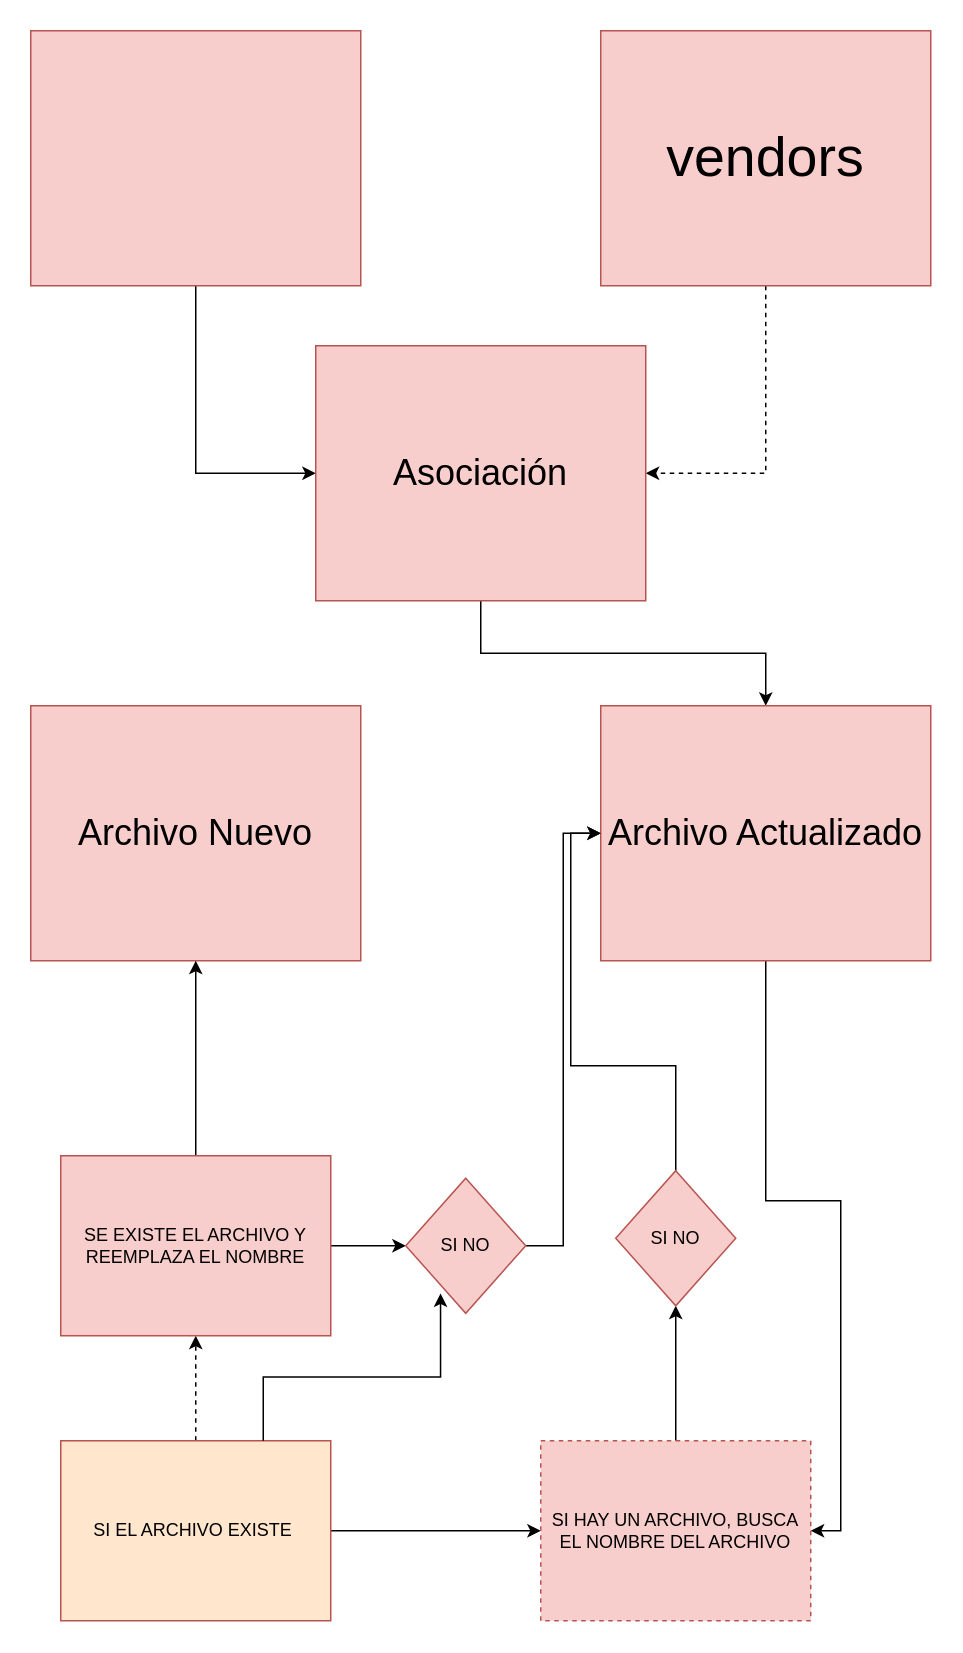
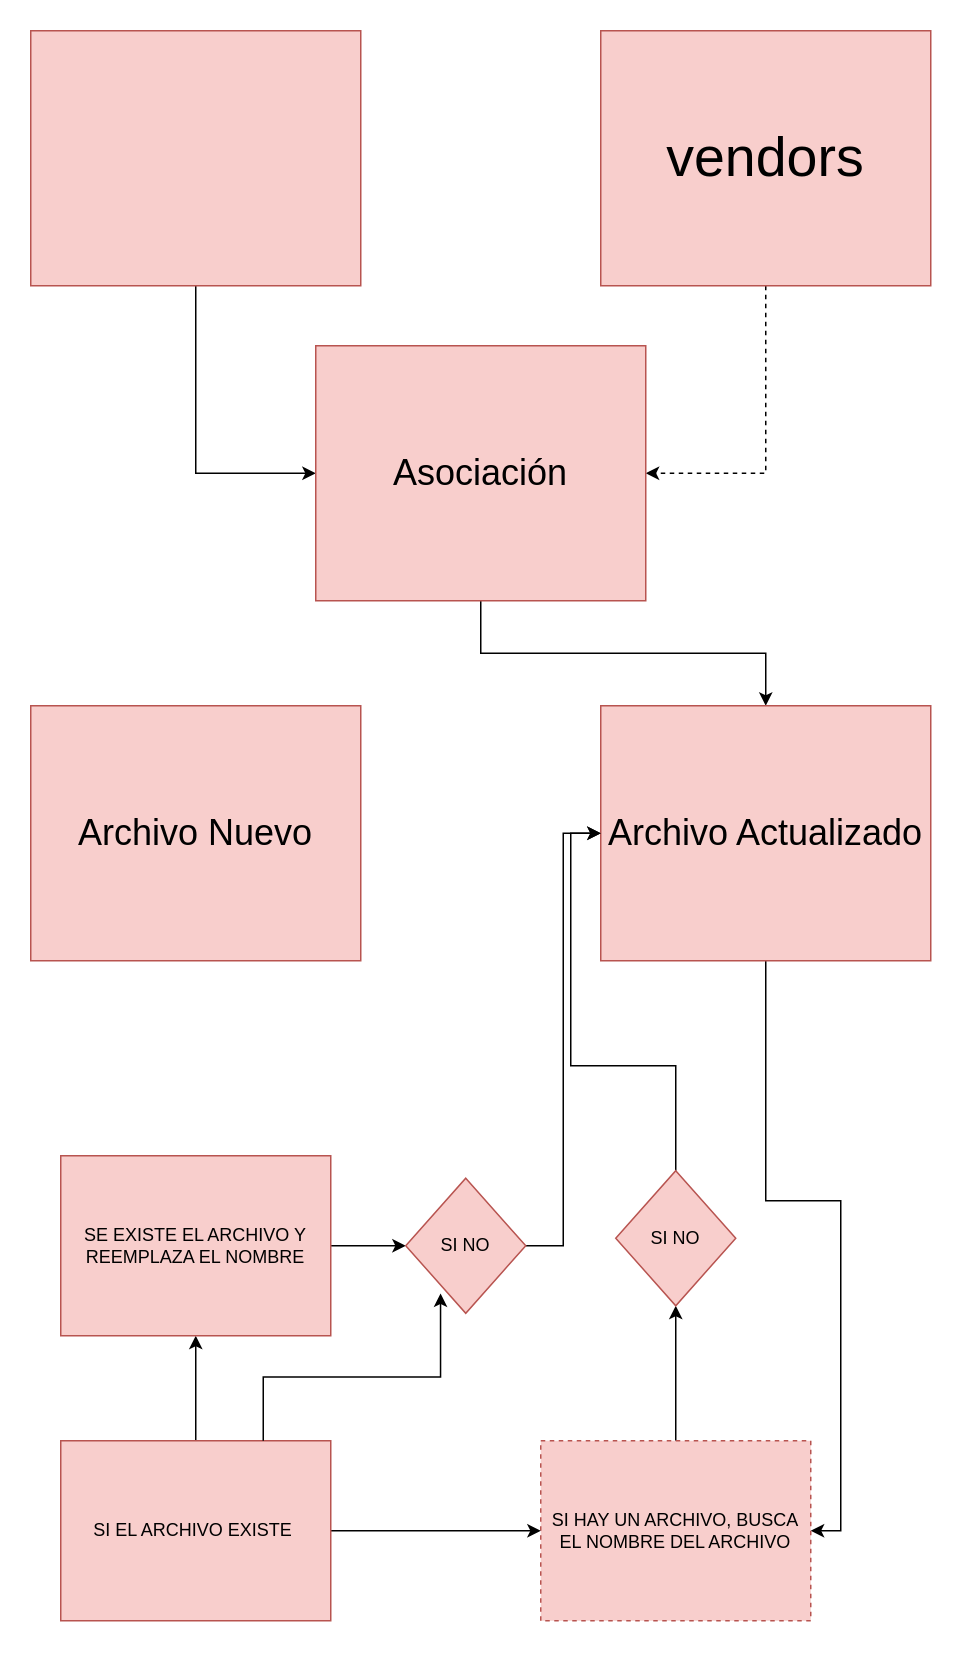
edge "SE EXISTE EL ARCHIVO Y REEMPLAZA EL NOMBRE" -> "Archivo Nuevo": removed
edge "SI EL ARCHIVO EXISTE" -> "SE EXISTE EL ARCHIVO Y REEMPLAZA EL NOMBRE": style dashed -> solid
node "SI EL ARCHIVO EXISTE": fillcolor #ffe6cc -> #f8cecc
